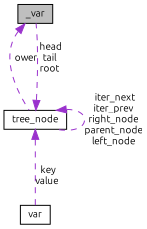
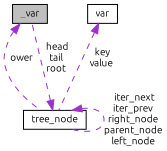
edge "var" -> "tree_node": reversed
